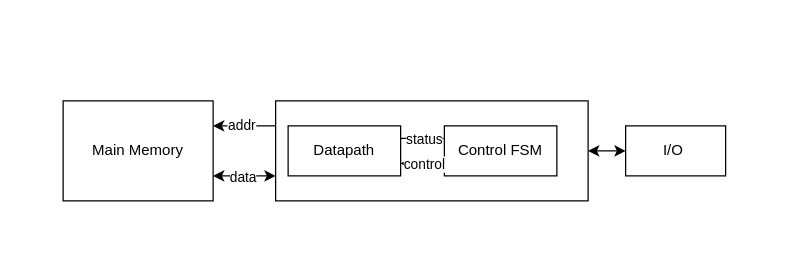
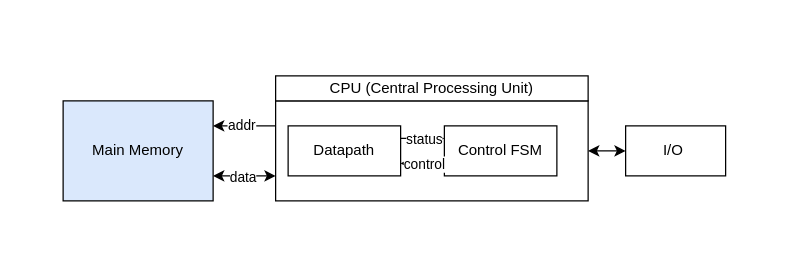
node "CPU (Central Processing Unit)": added
node "Main Memory": fillcolor #ffffff -> #dae8fc
